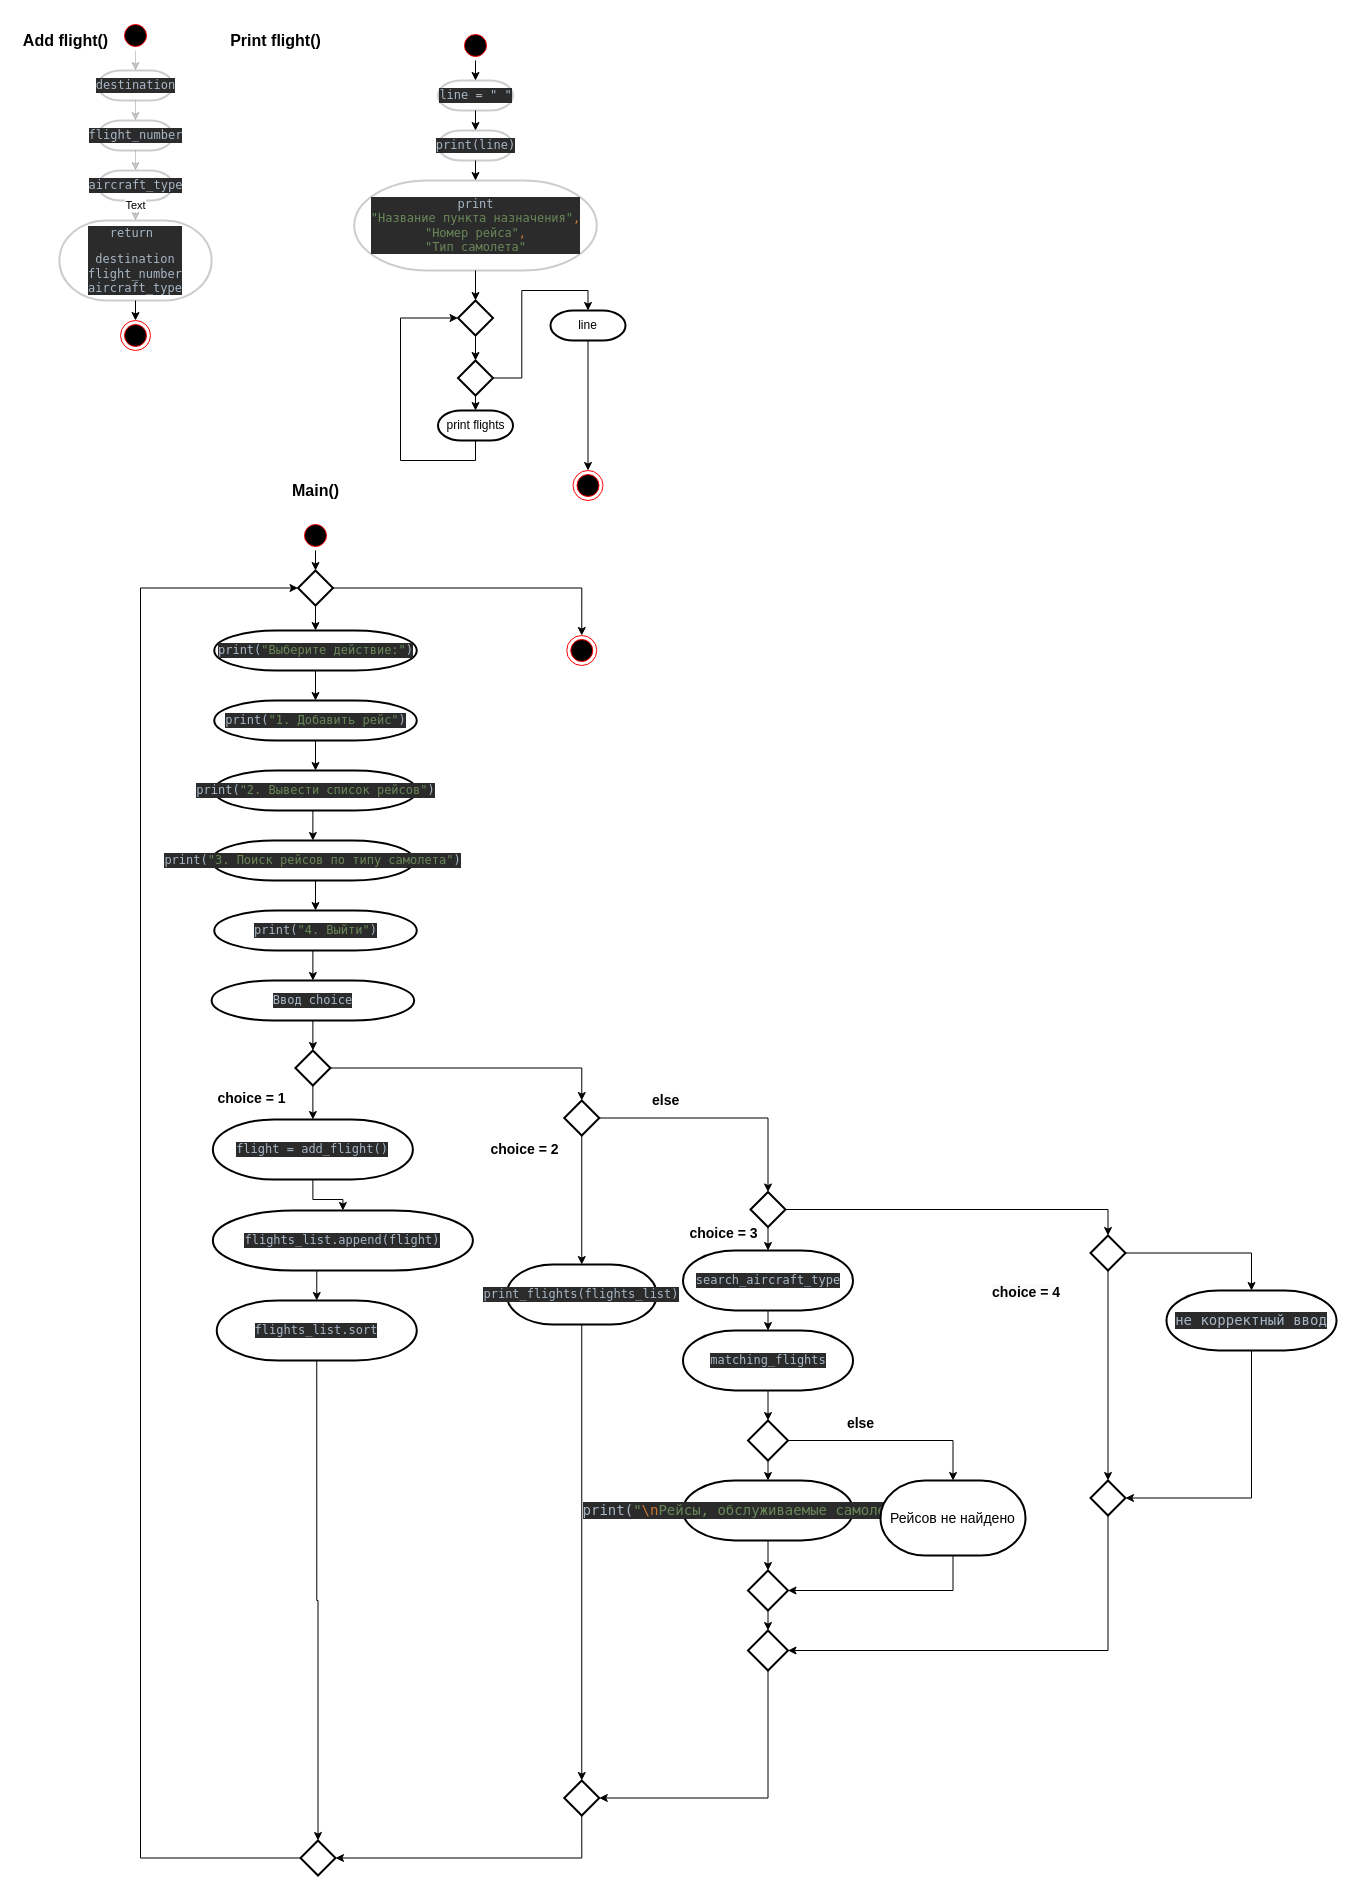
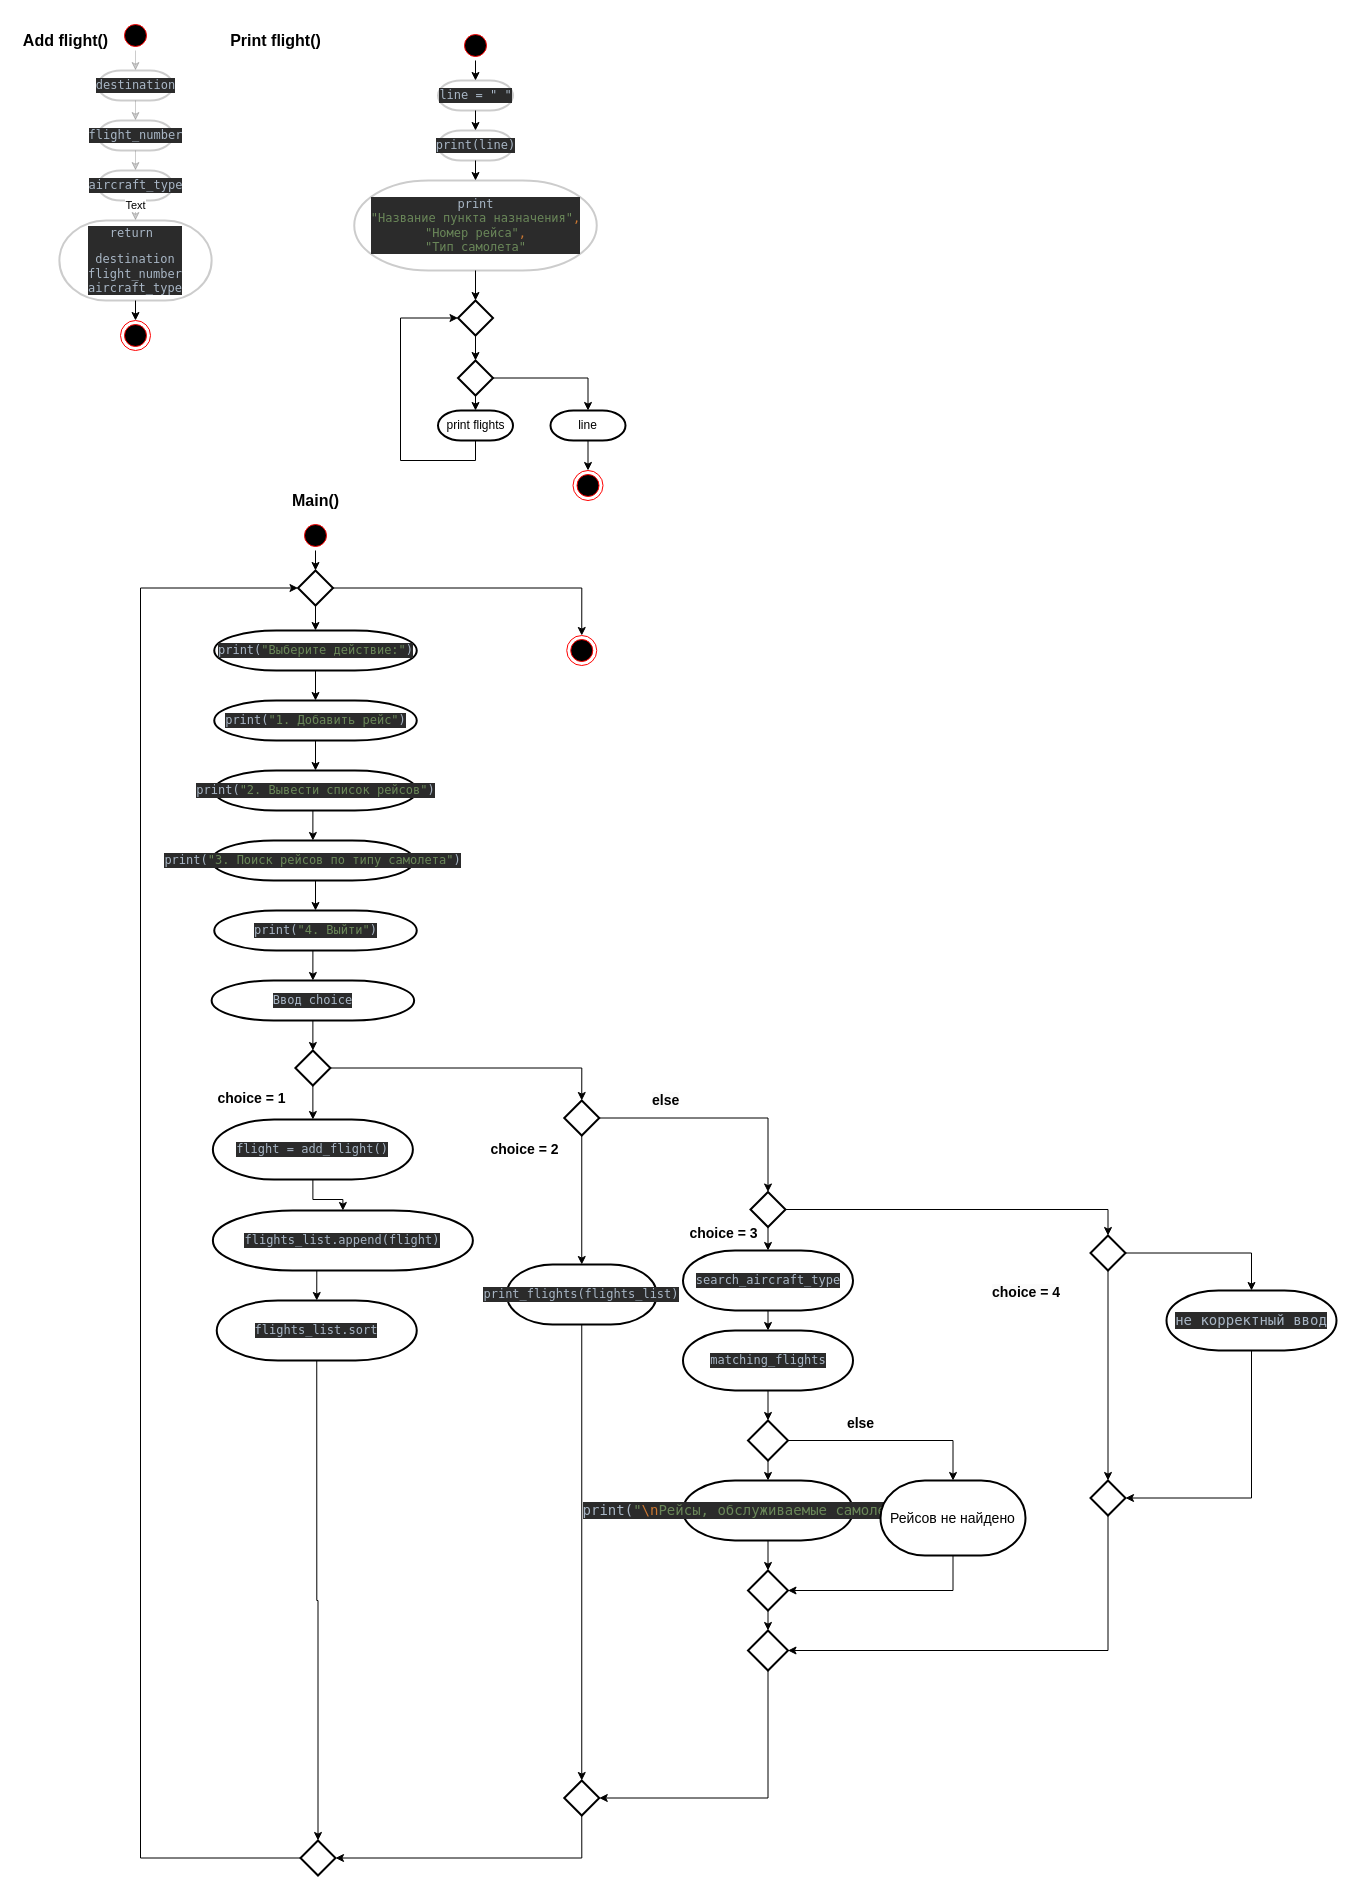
node "line": moved (588, 326) -> (588, 426)
node "Main()": moved (316, 491) -> (316, 501)
